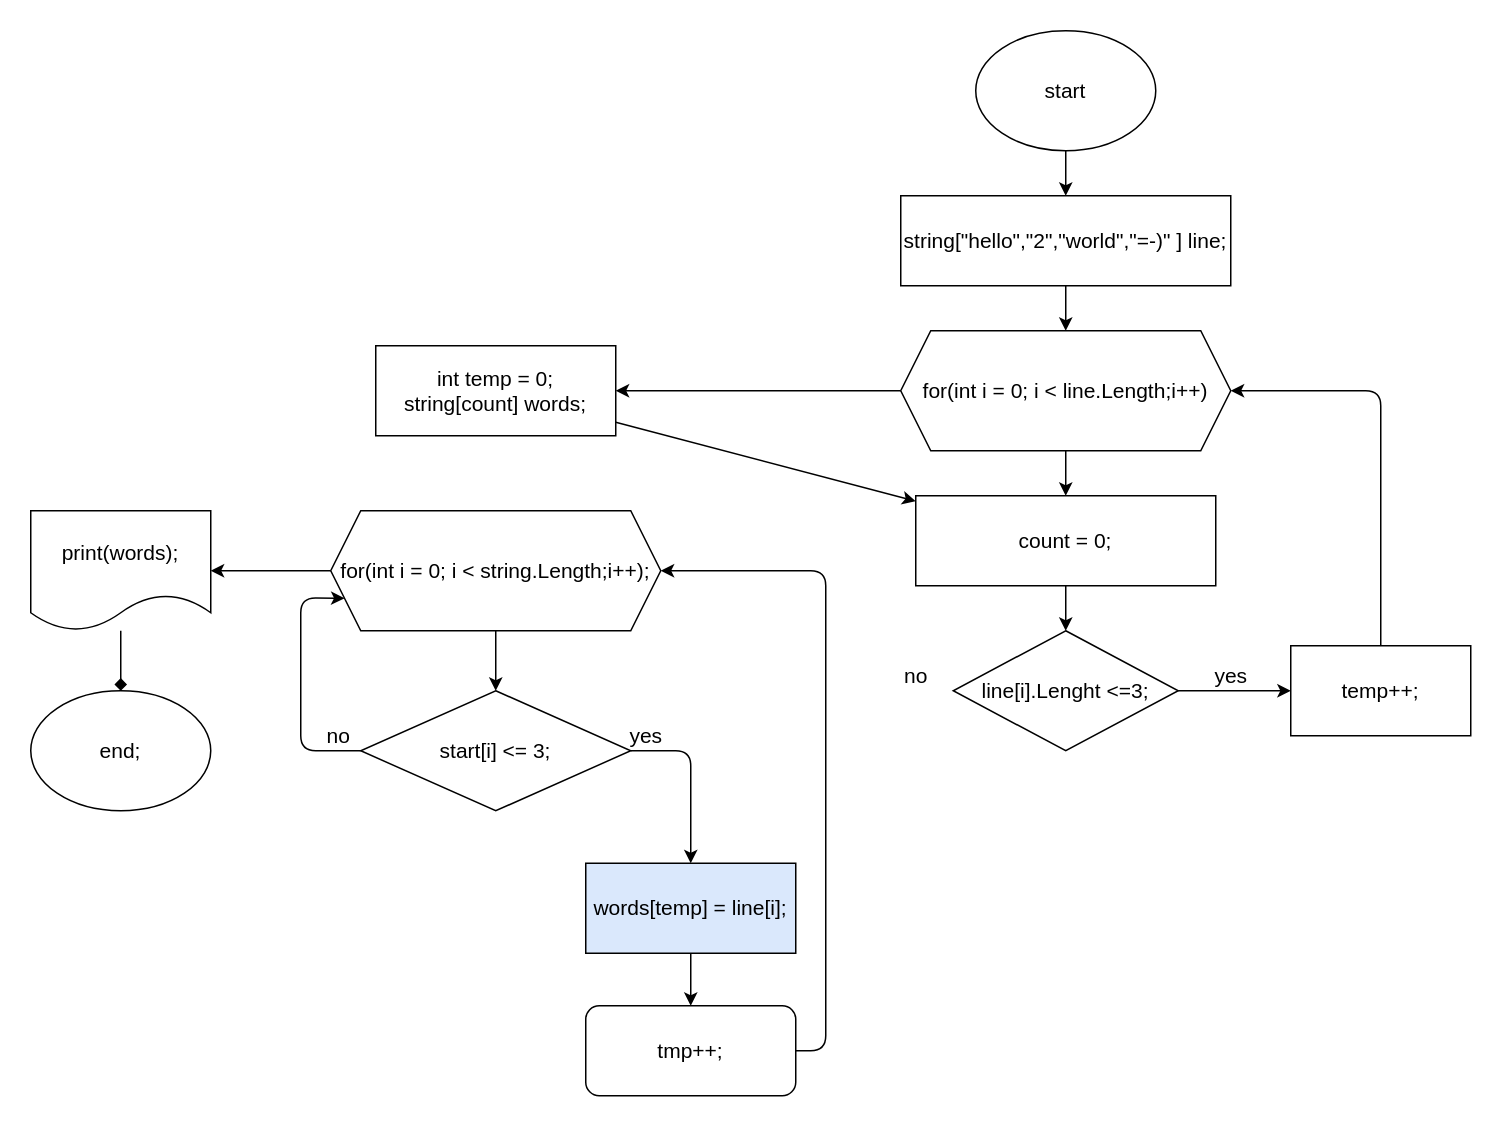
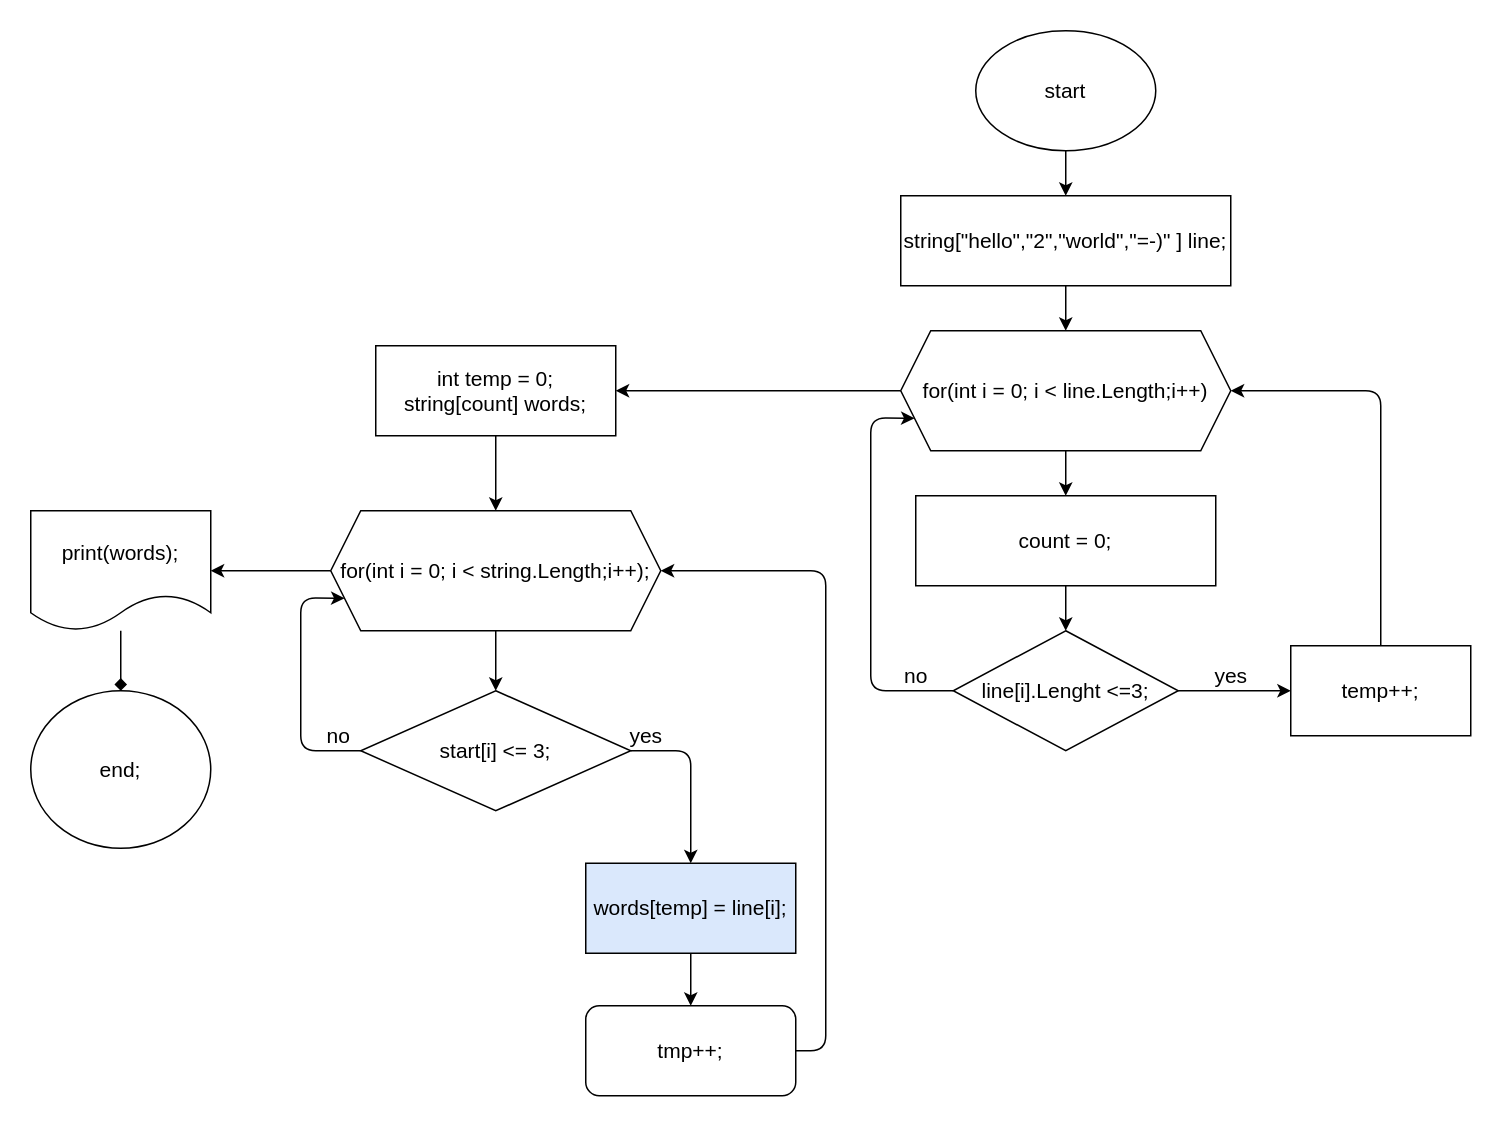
edge "int temp = 0; string[count] words;" -> "count = 0;": now "int temp = 0; string[count] words;" -> "for(int i = 0; i < string.Length;i++);"
edge "line[i].Lenght <=3;" -> "for(int i = 0; i < line.Length;i++)": added
node "end;": size 180x120 -> 180x158
